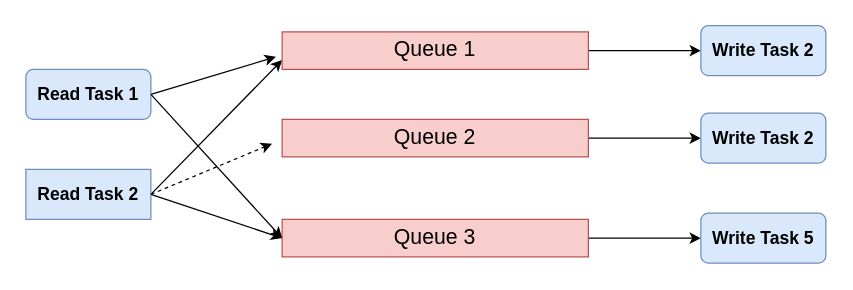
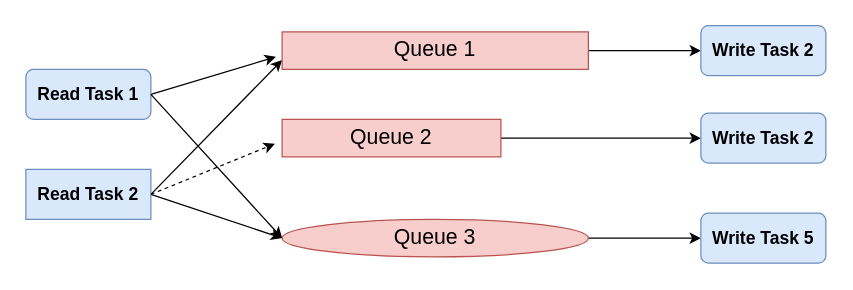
node "Queue 2": size 306x38 -> 219x38
node "Queue 3": shape rectangle -> ellipse
